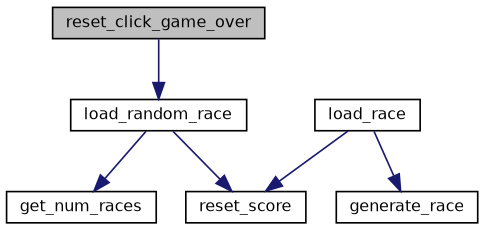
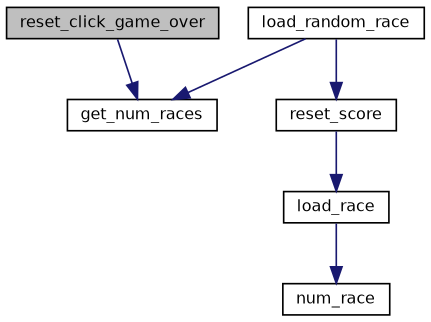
edge "reset_click_game_over" -> "load_random_race": now "reset_click_game_over" -> "get_num_races"
edge "load_race" -> "reset_score": reversed
node "generate_race": label "generate_race" -> "num_race"
